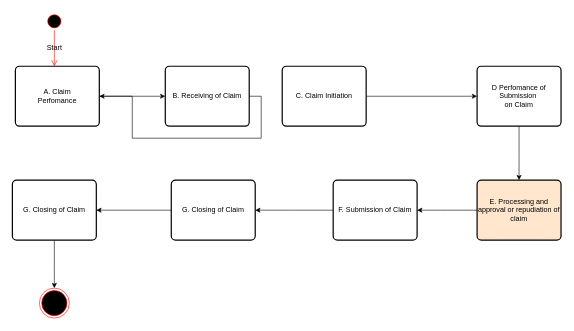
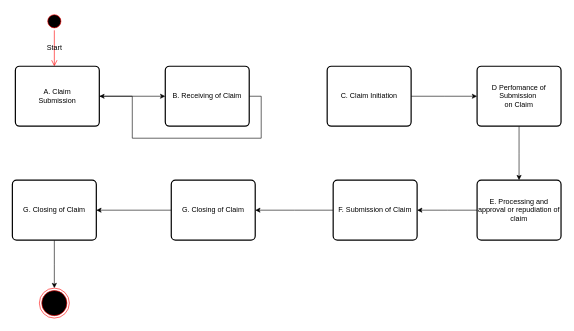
node "A. Claim Perfomance": label "A. Claim Perfomance" -> "A. Claim Submission"
node "C. Claim Initiation": moved (324, 96) -> (369, 96)
node "E. Processing and approval or repudiation of claim": fillcolor #ffe6cc -> #ffffff
